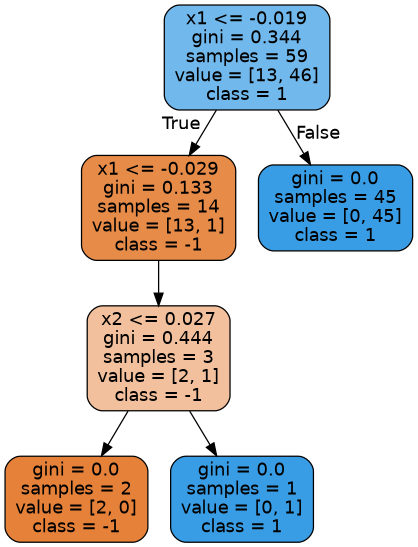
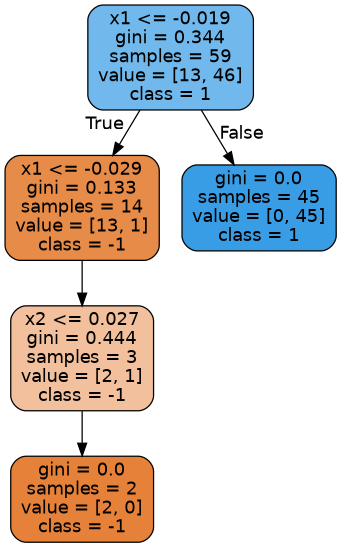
node "gini = 0.0 samples = 1 value = [0, 1] class = 1": removed
